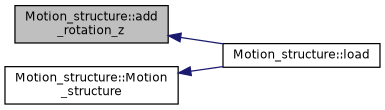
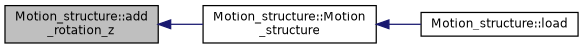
edge "Motion_structure::load" -> "Motion_structure::add _rotation_z": now "Motion_structure::Motion _structure" -> "Motion_structure::add _rotation_z"
